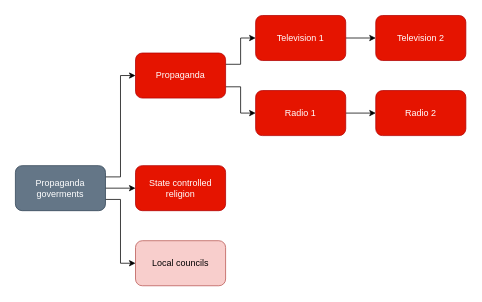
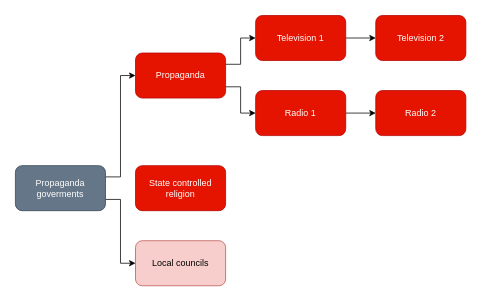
edge "Propaganda goverments" -> "State controlled religion": removed
